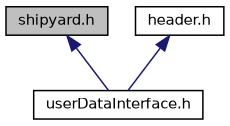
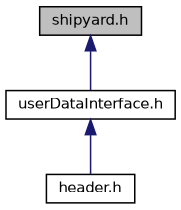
edge "userDataInterface.h" -> "header.h": reversed
